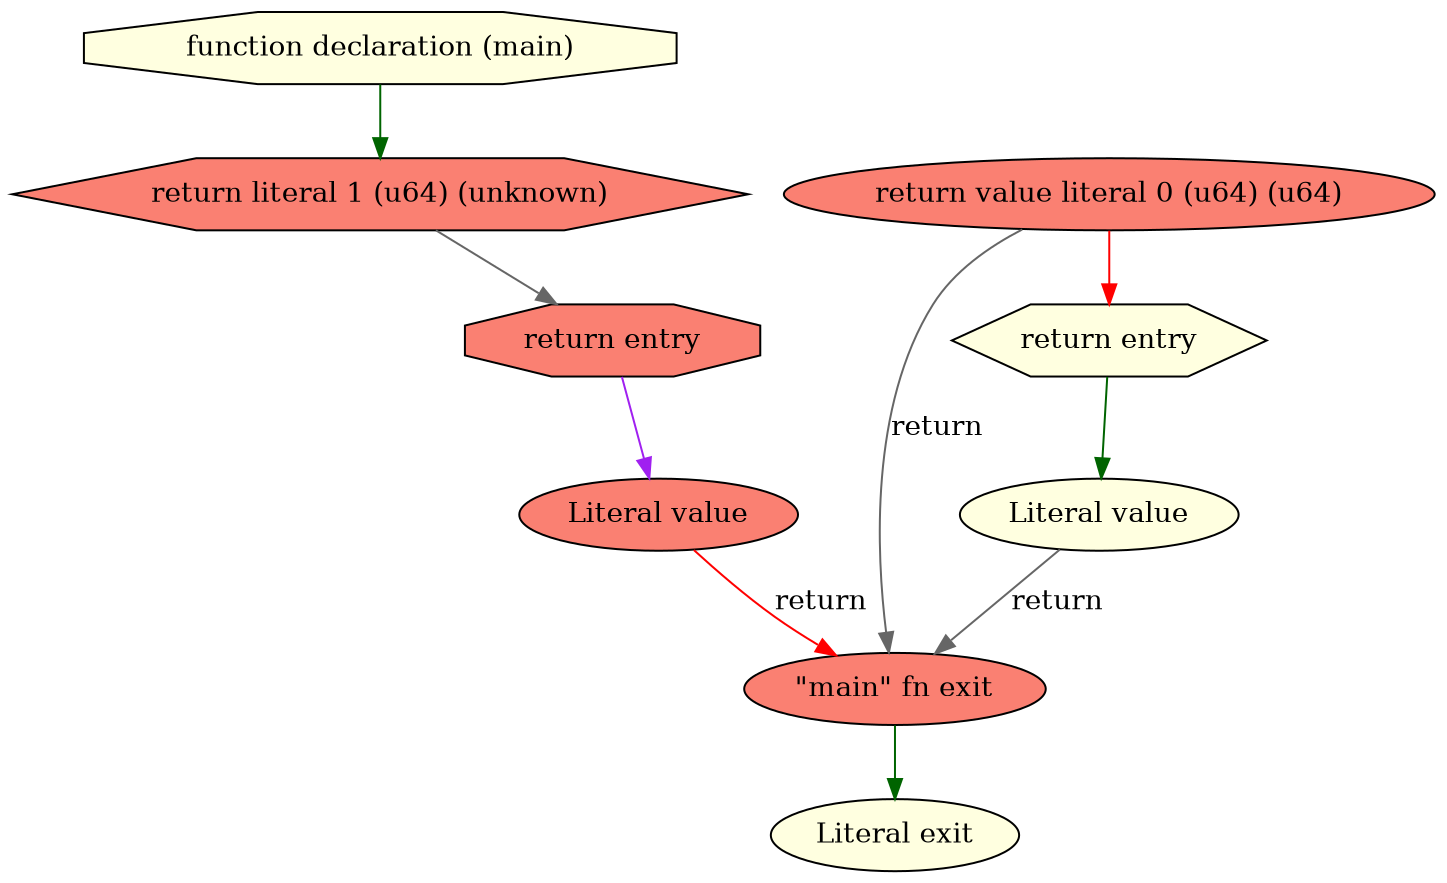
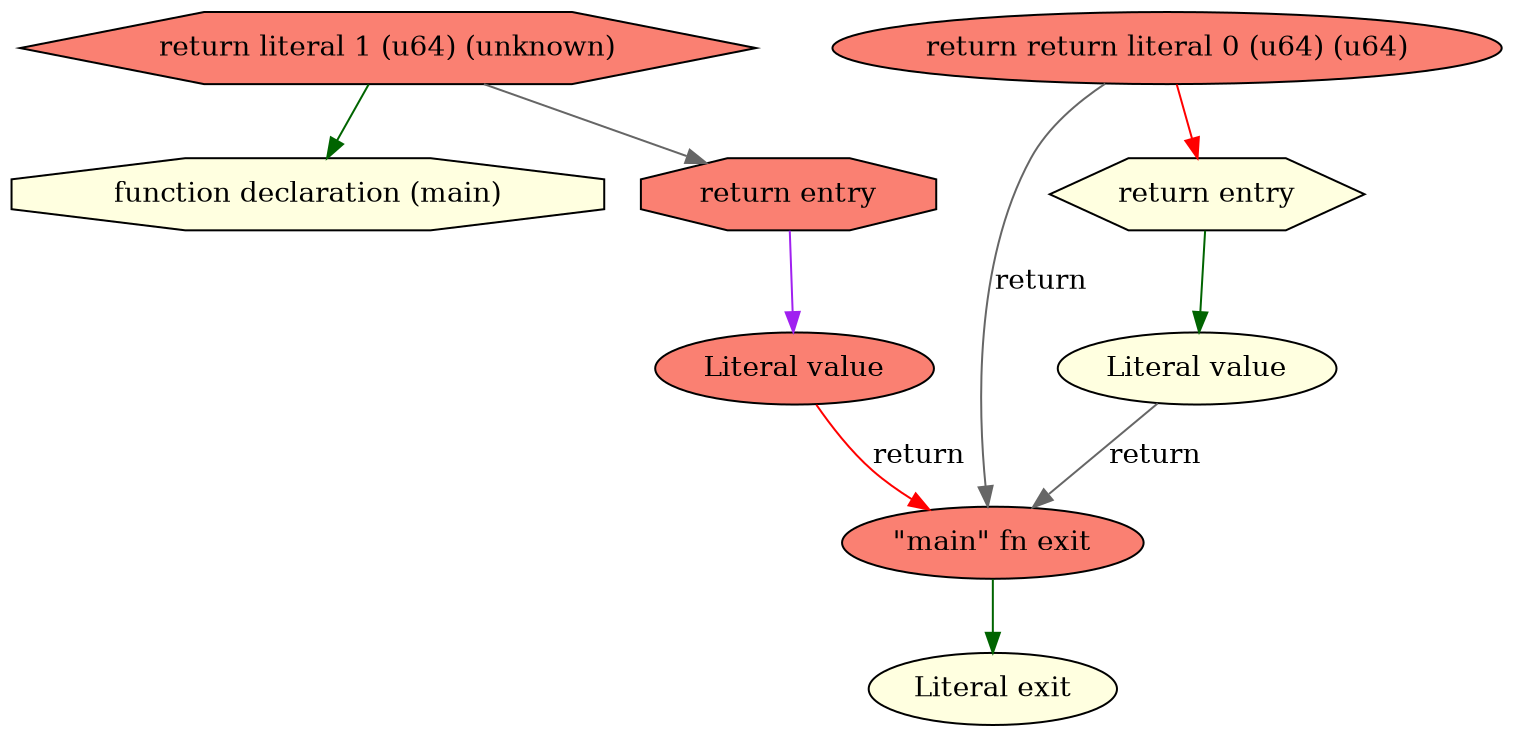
edge "function declaration (main)" -> "return literal 1 (u64) (unknown)": reversed
node "return value literal 0 (u64) (u64)": label "return value literal 0 (u64) (u64)" -> "return return literal 0 (u64) (u64)"
